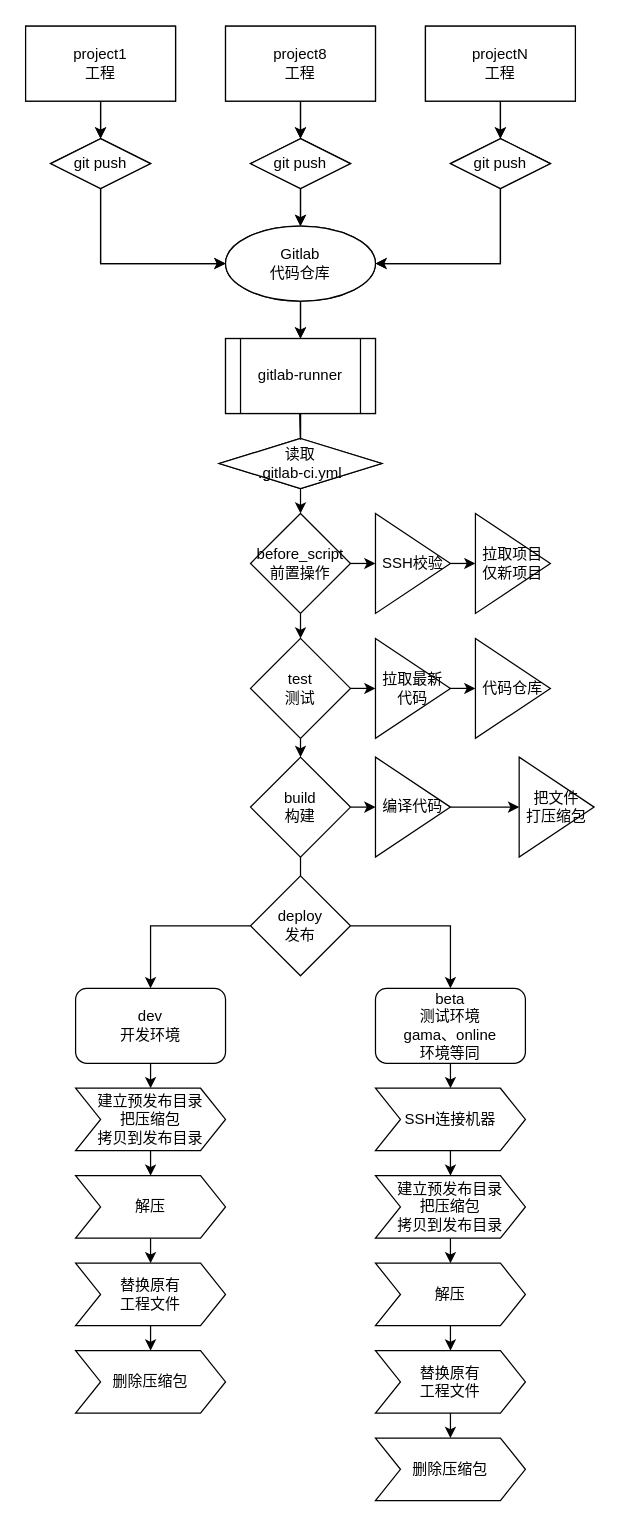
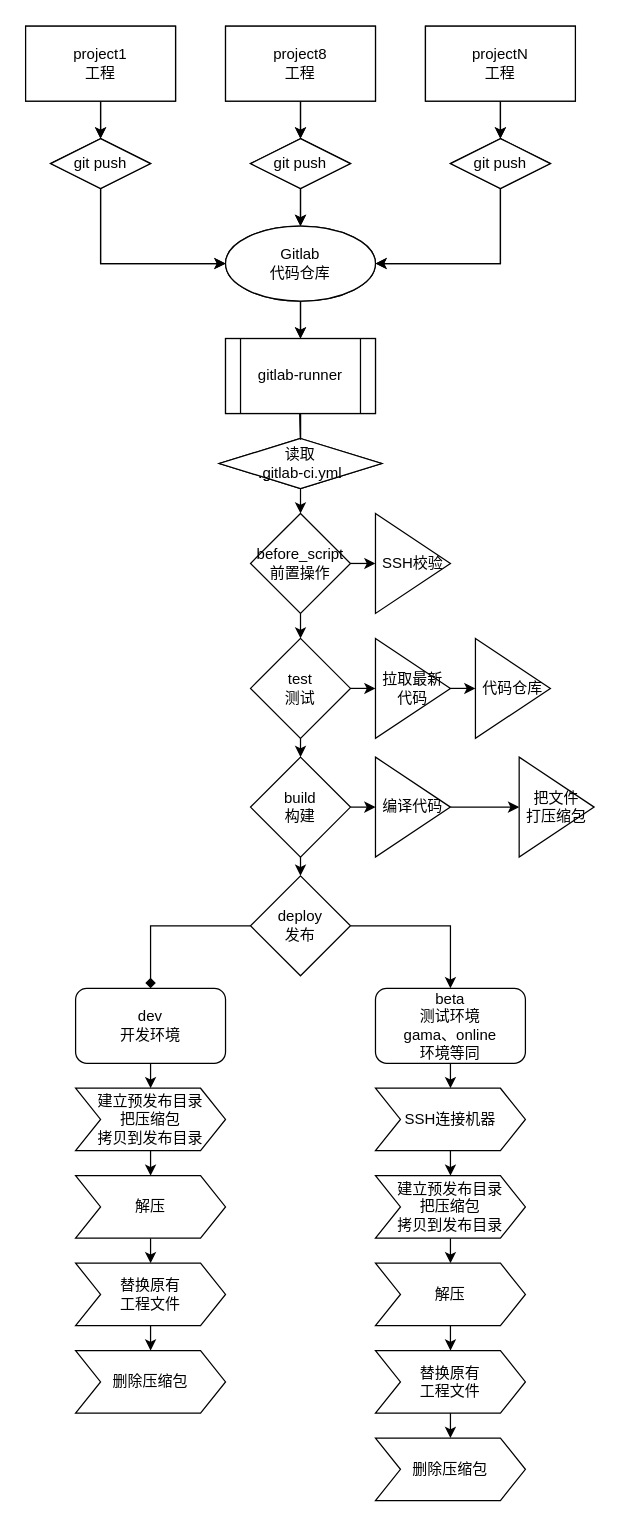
edge "SSH校验" -> "拉取项目 仅新项目": removed
node "拉取项目 仅新项目": removed
edge "build 构建" -- "deploy 发布": arrowhead none -> classic
edge "deploy 发布" -> "dev 开发环境": arrowhead classic -> diamond
